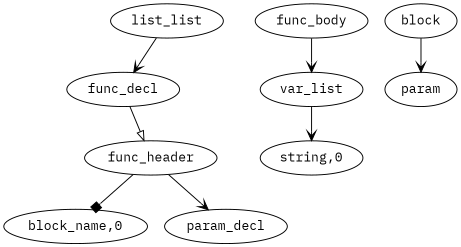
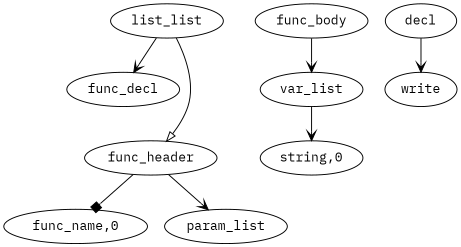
node "block": label "block" -> "decl"
node "param": label "param" -> "write"
edge "func_decl" -> "func_header": now "list_list" -> "func_header"
node "block_name,0": label "block_name,0" -> "func_name,0"
node "param_decl": label "param_decl" -> "param_list"
